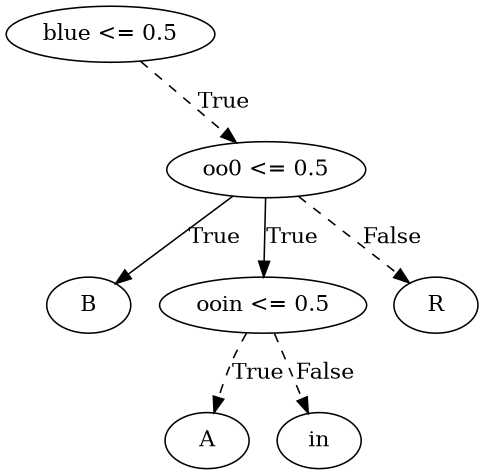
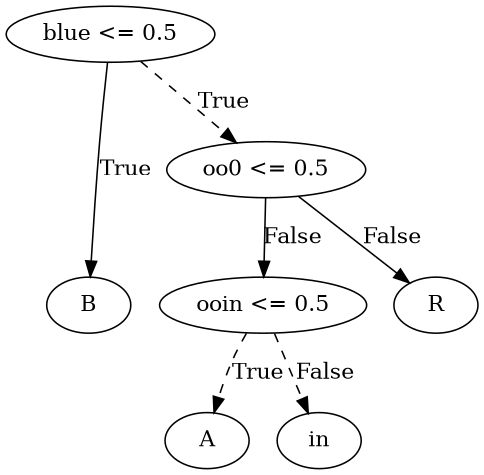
edge "oo0 <= 0.5" -> "B": now "blue <= 0.5" -> "B"
edge "oo0 <= 0.5" -> "R": style dashed -> solid
edge "oo0 <= 0.5" -> "ooin <= 0.5": label "True" -> "False"
